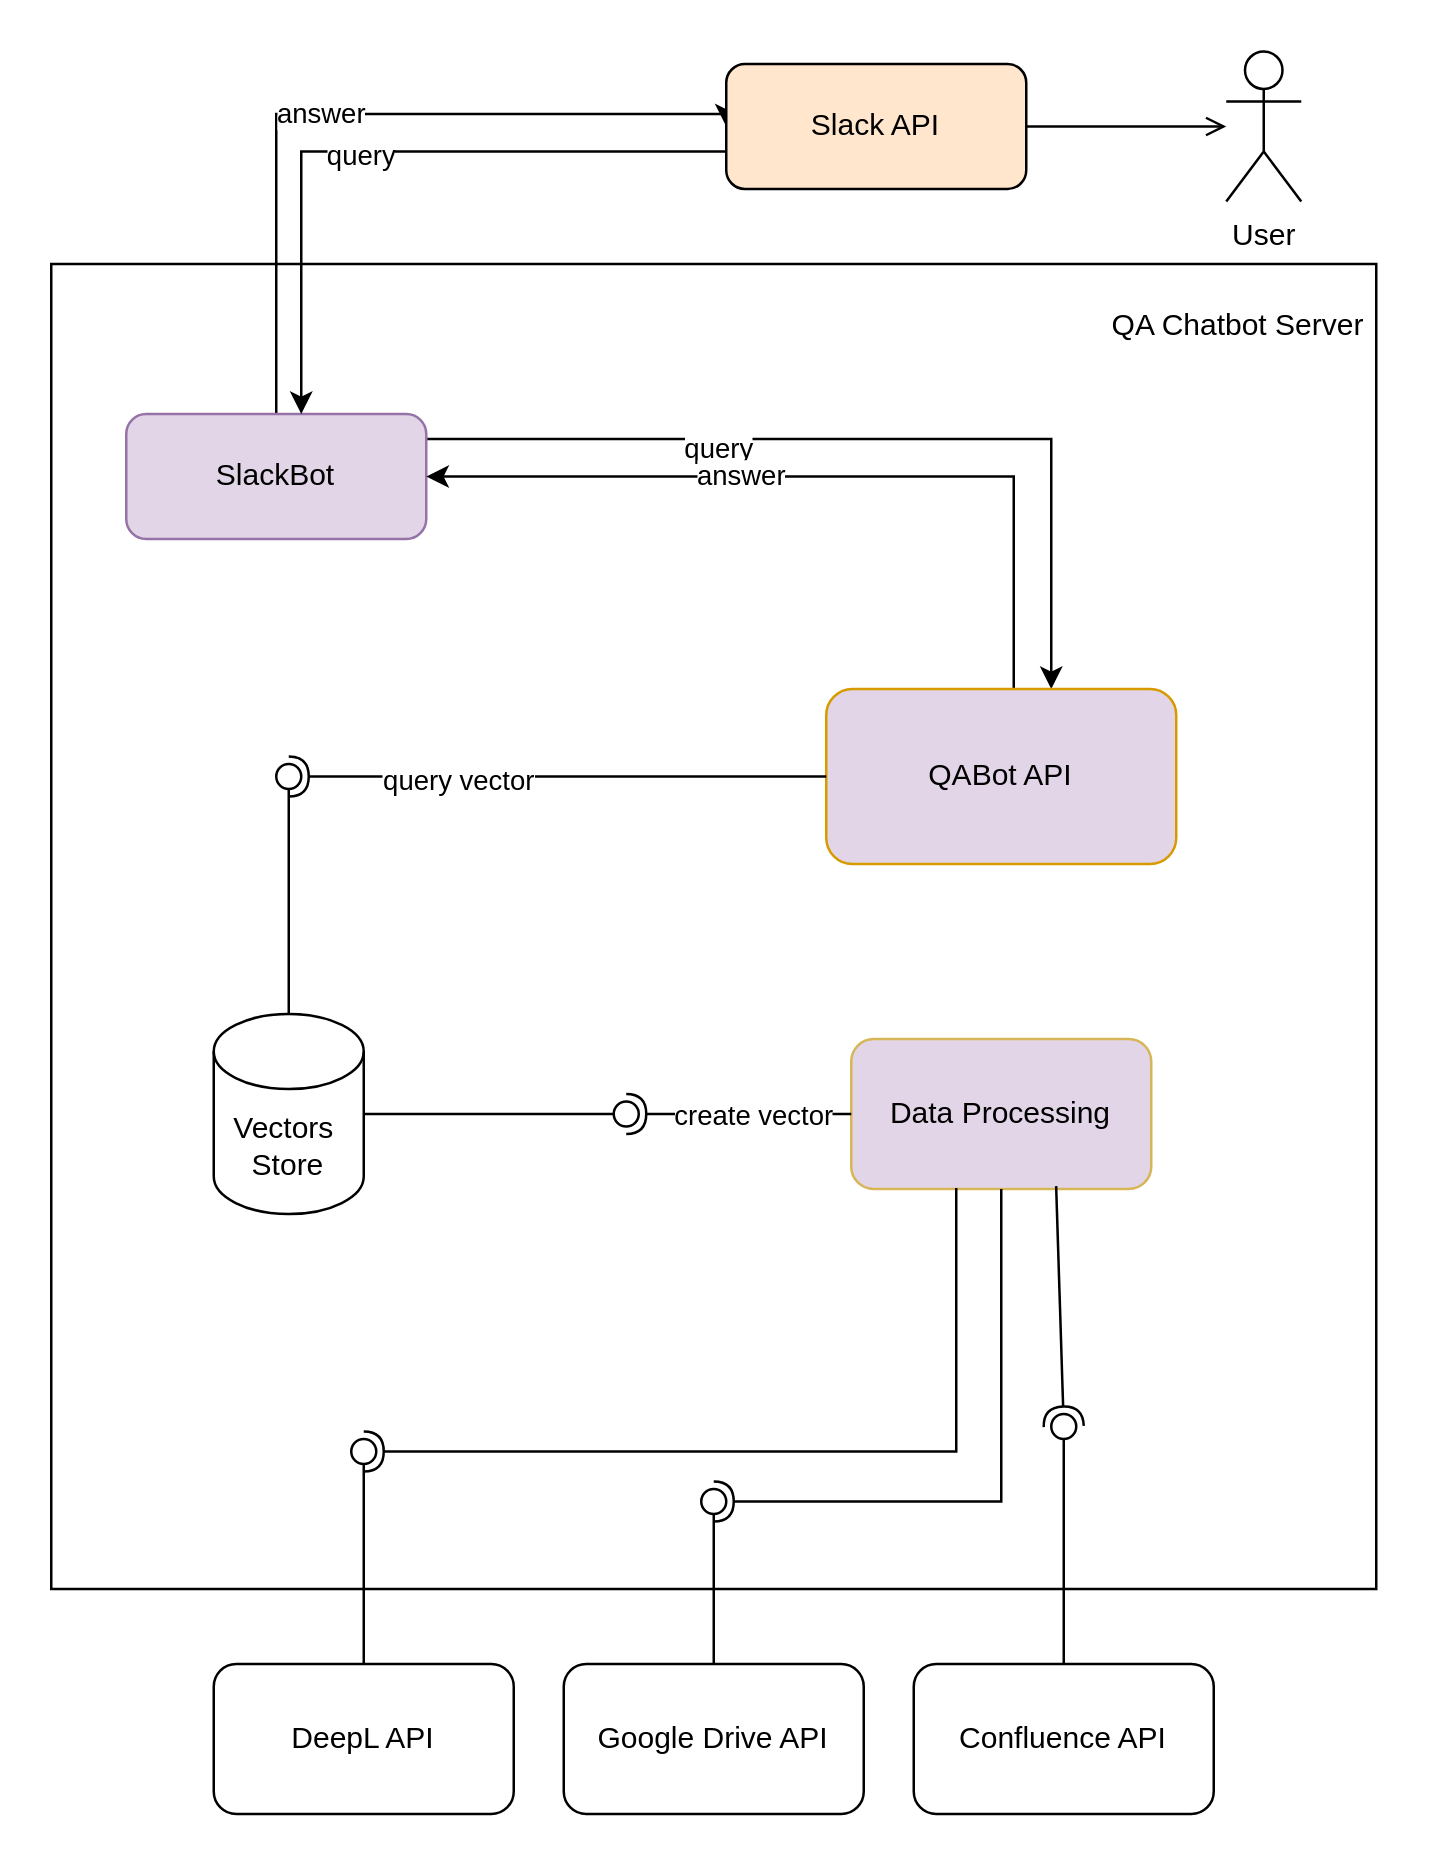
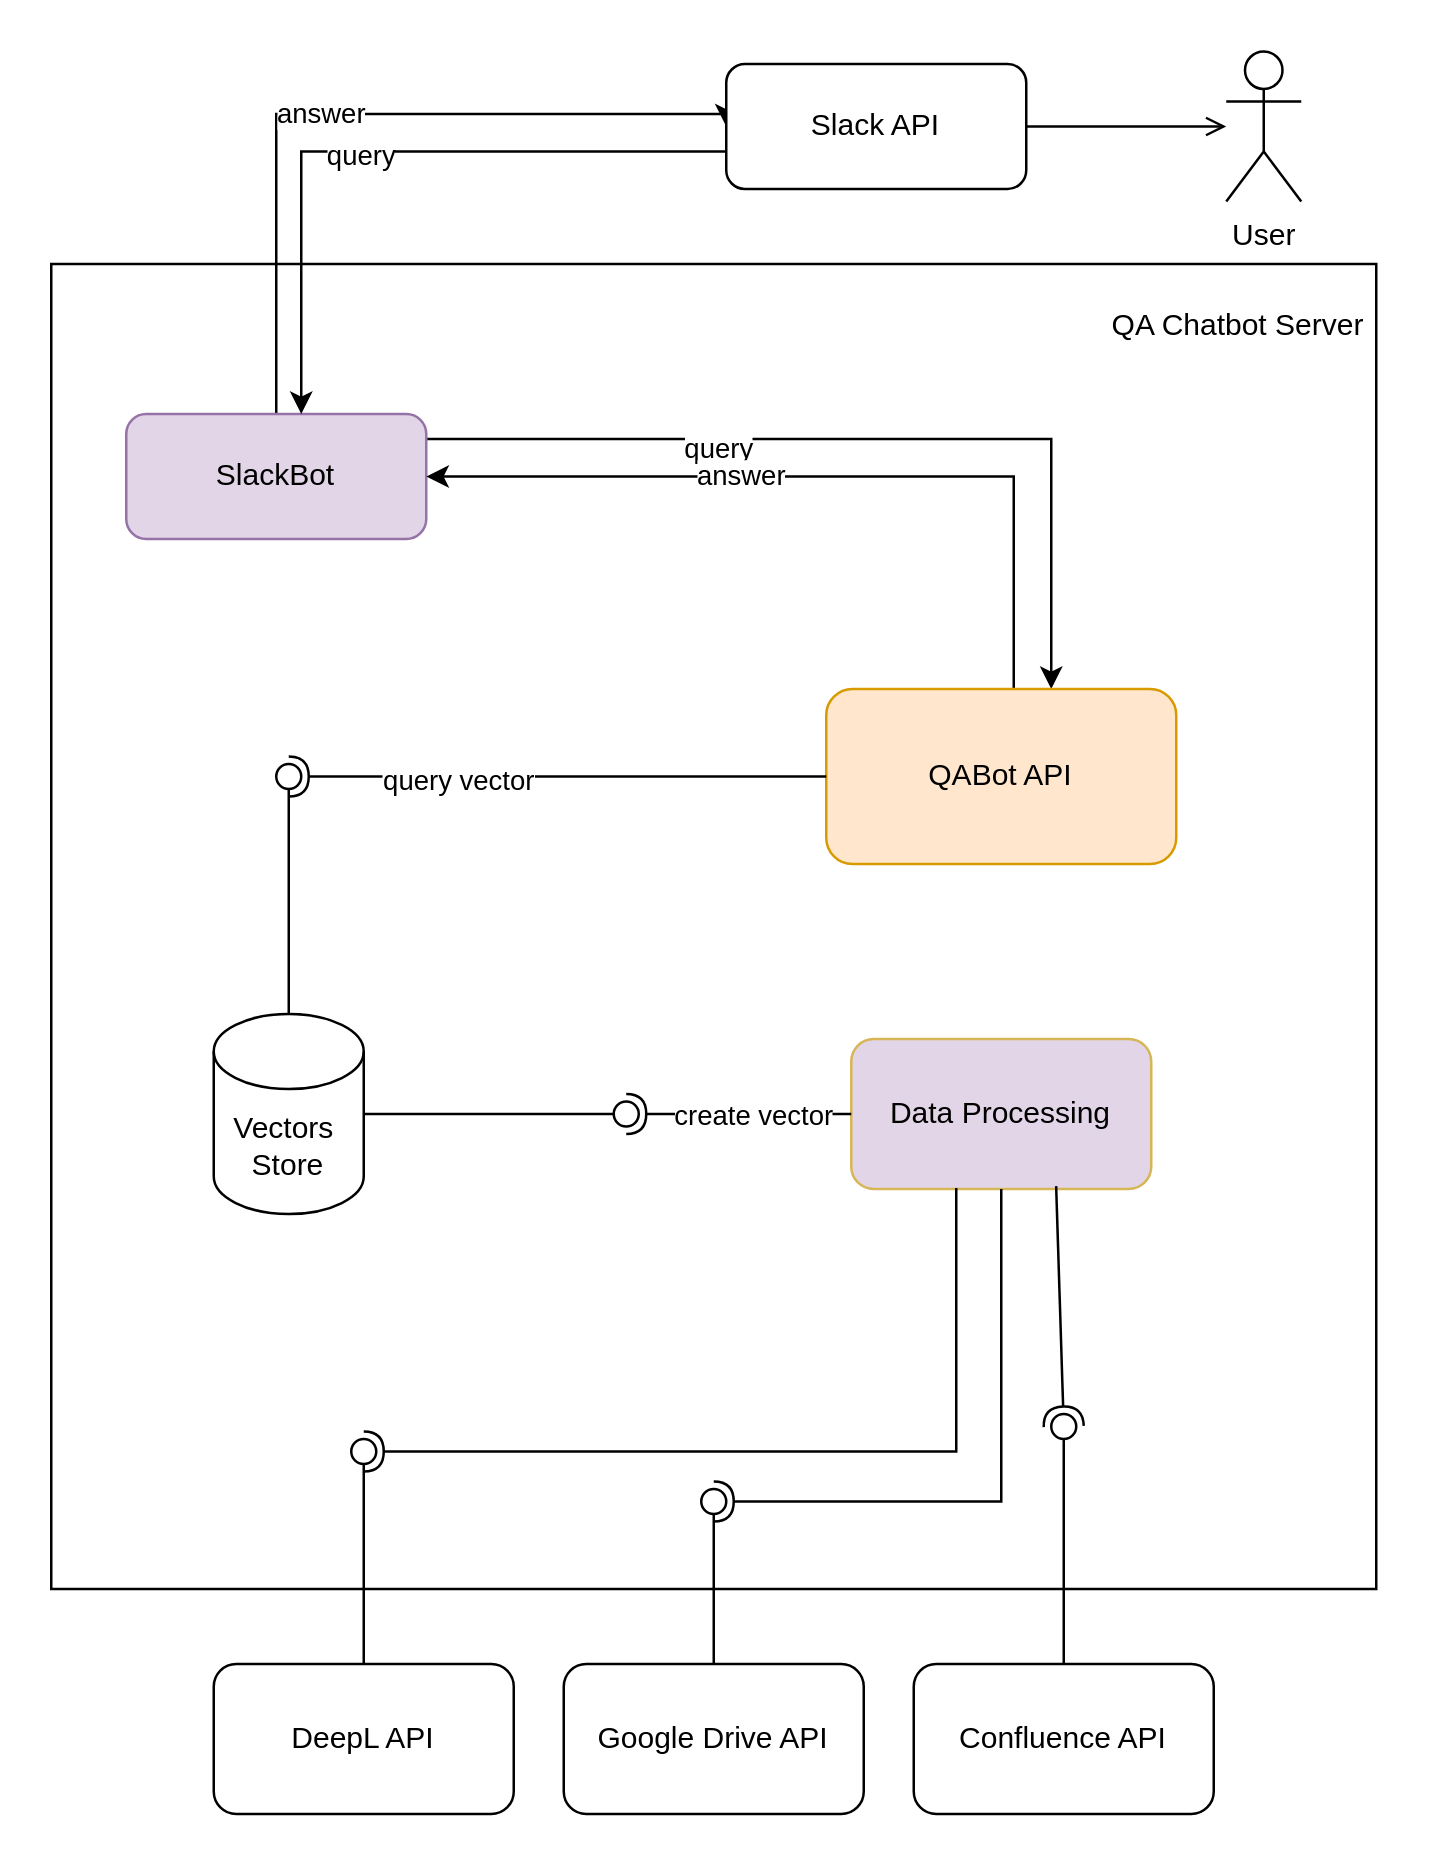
node "Slack API": fillcolor #ffe6cc -> #ffffff
node "QABot API": fillcolor #e1d5e7 -> #ffe6cc
